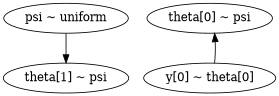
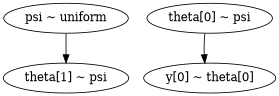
edge "y[0] ~ theta[0]" -> "theta[0] ~ psi": reversed
